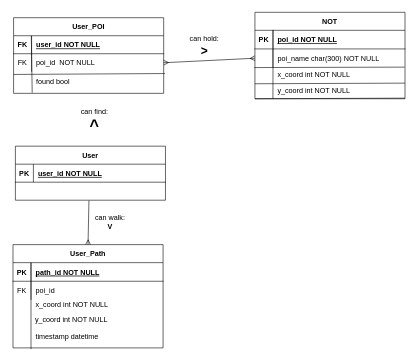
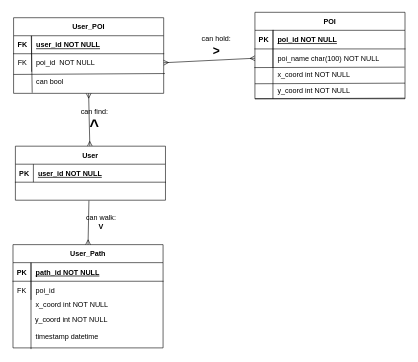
node "NOT": label "NOT" -> "POI"
node "can hold: >": moved (204, 47) -> (216, 47)
node "poi_name char(300) NOT NULL": label "poi_name char(300) NOT NULL" -> "poi_name char(100) NOT NULL"
node "found bool": label "found bool" -> "can bool"
edge "User_POI" -- "User": added
node "can walk: V": moved (110, 222) -> (101, 222)
